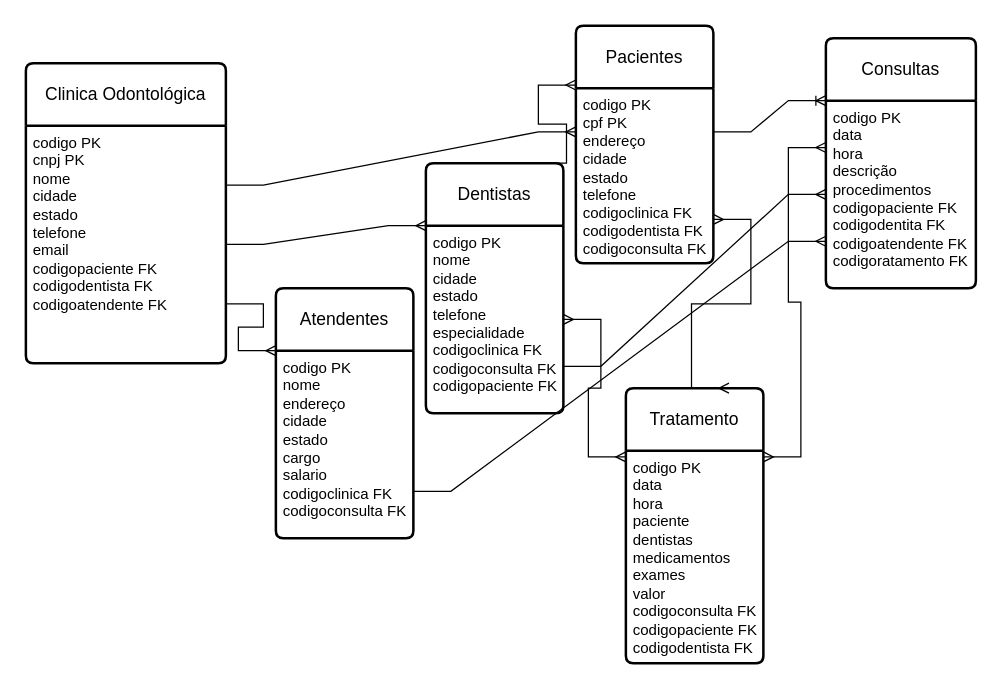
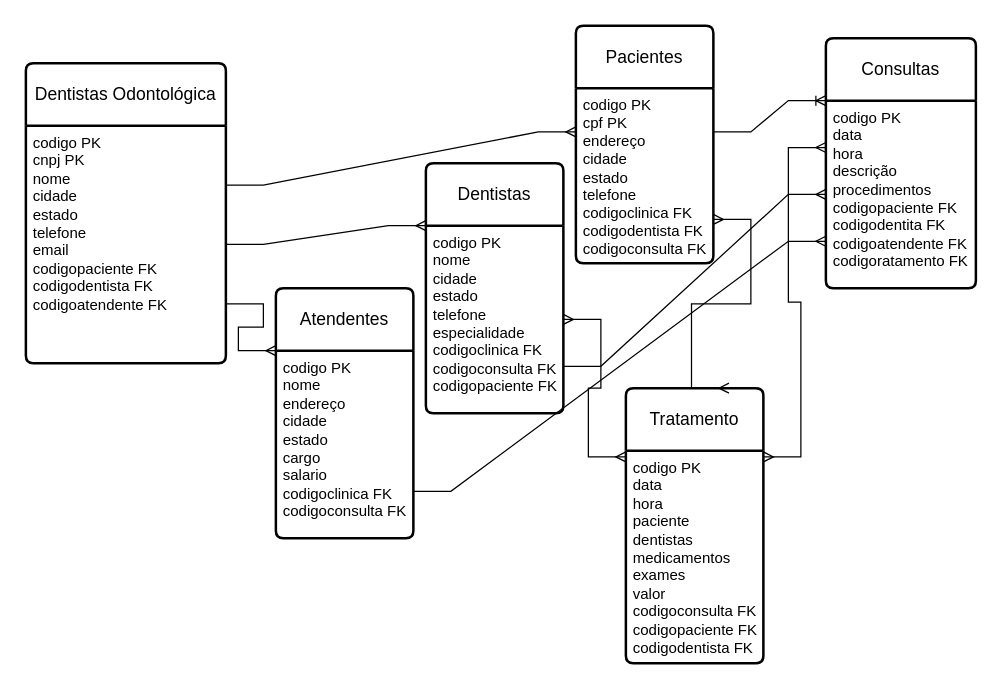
node "Clinica Odontológica": label "Clinica Odontológica" -> "Dentistas Odontológica"
edge "Dentistas" -> "Pacientes": removed
